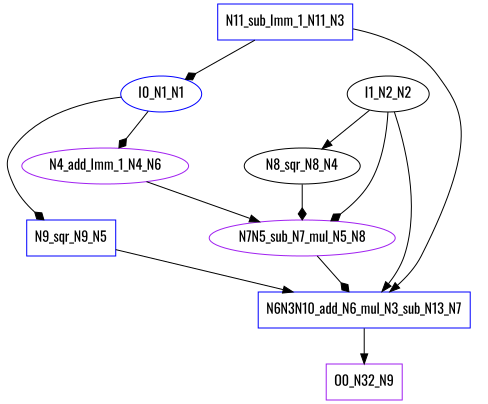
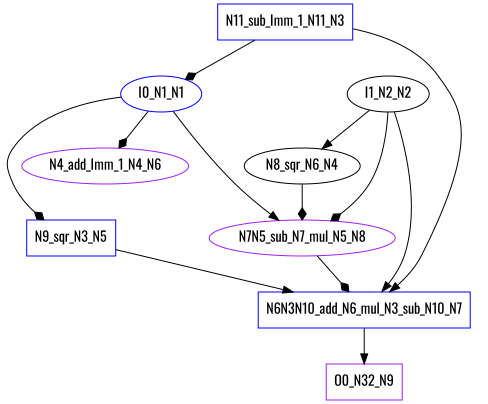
node "N8_sqr_N8_N4": label "N8_sqr_N8_N4" -> "N8_sqr_N6_N4"
edge "N4_add_Imm_1_N4_N6" -> "N7N5_sub_N7_mul_N5_N8": now "I0_N1_N1" -> "N7N5_sub_N7_mul_N5_N8"
node "N9_sqr_N9_N5": label "N9_sqr_N9_N5" -> "N9_sqr_N3_N5"
node "N6N3N10_add_N6_mul_N3_sub_N13_N7": label "N6N3N10_add_N6_mul_N3_sub_N13_N7" -> "N6N3N10_add_N6_mul_N3_sub_N10_N7"
